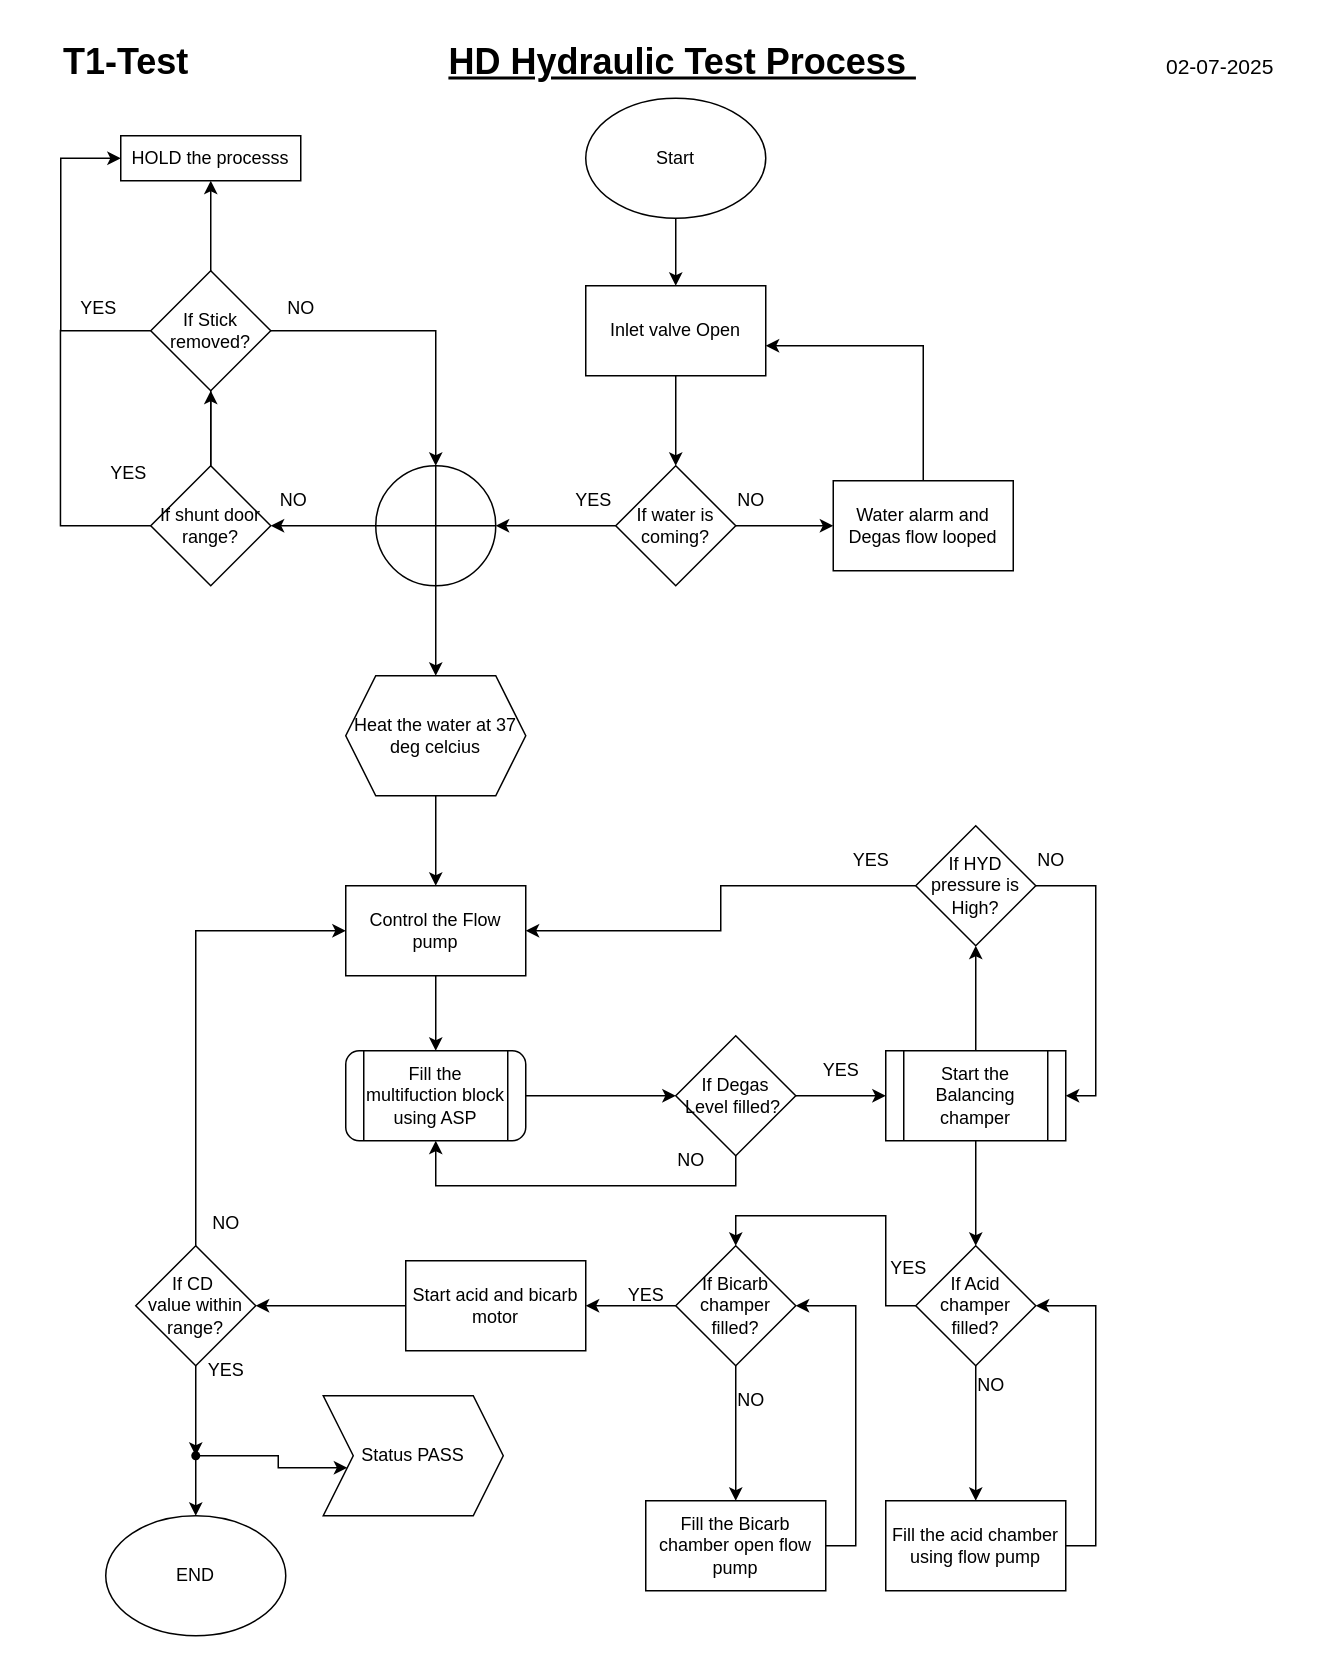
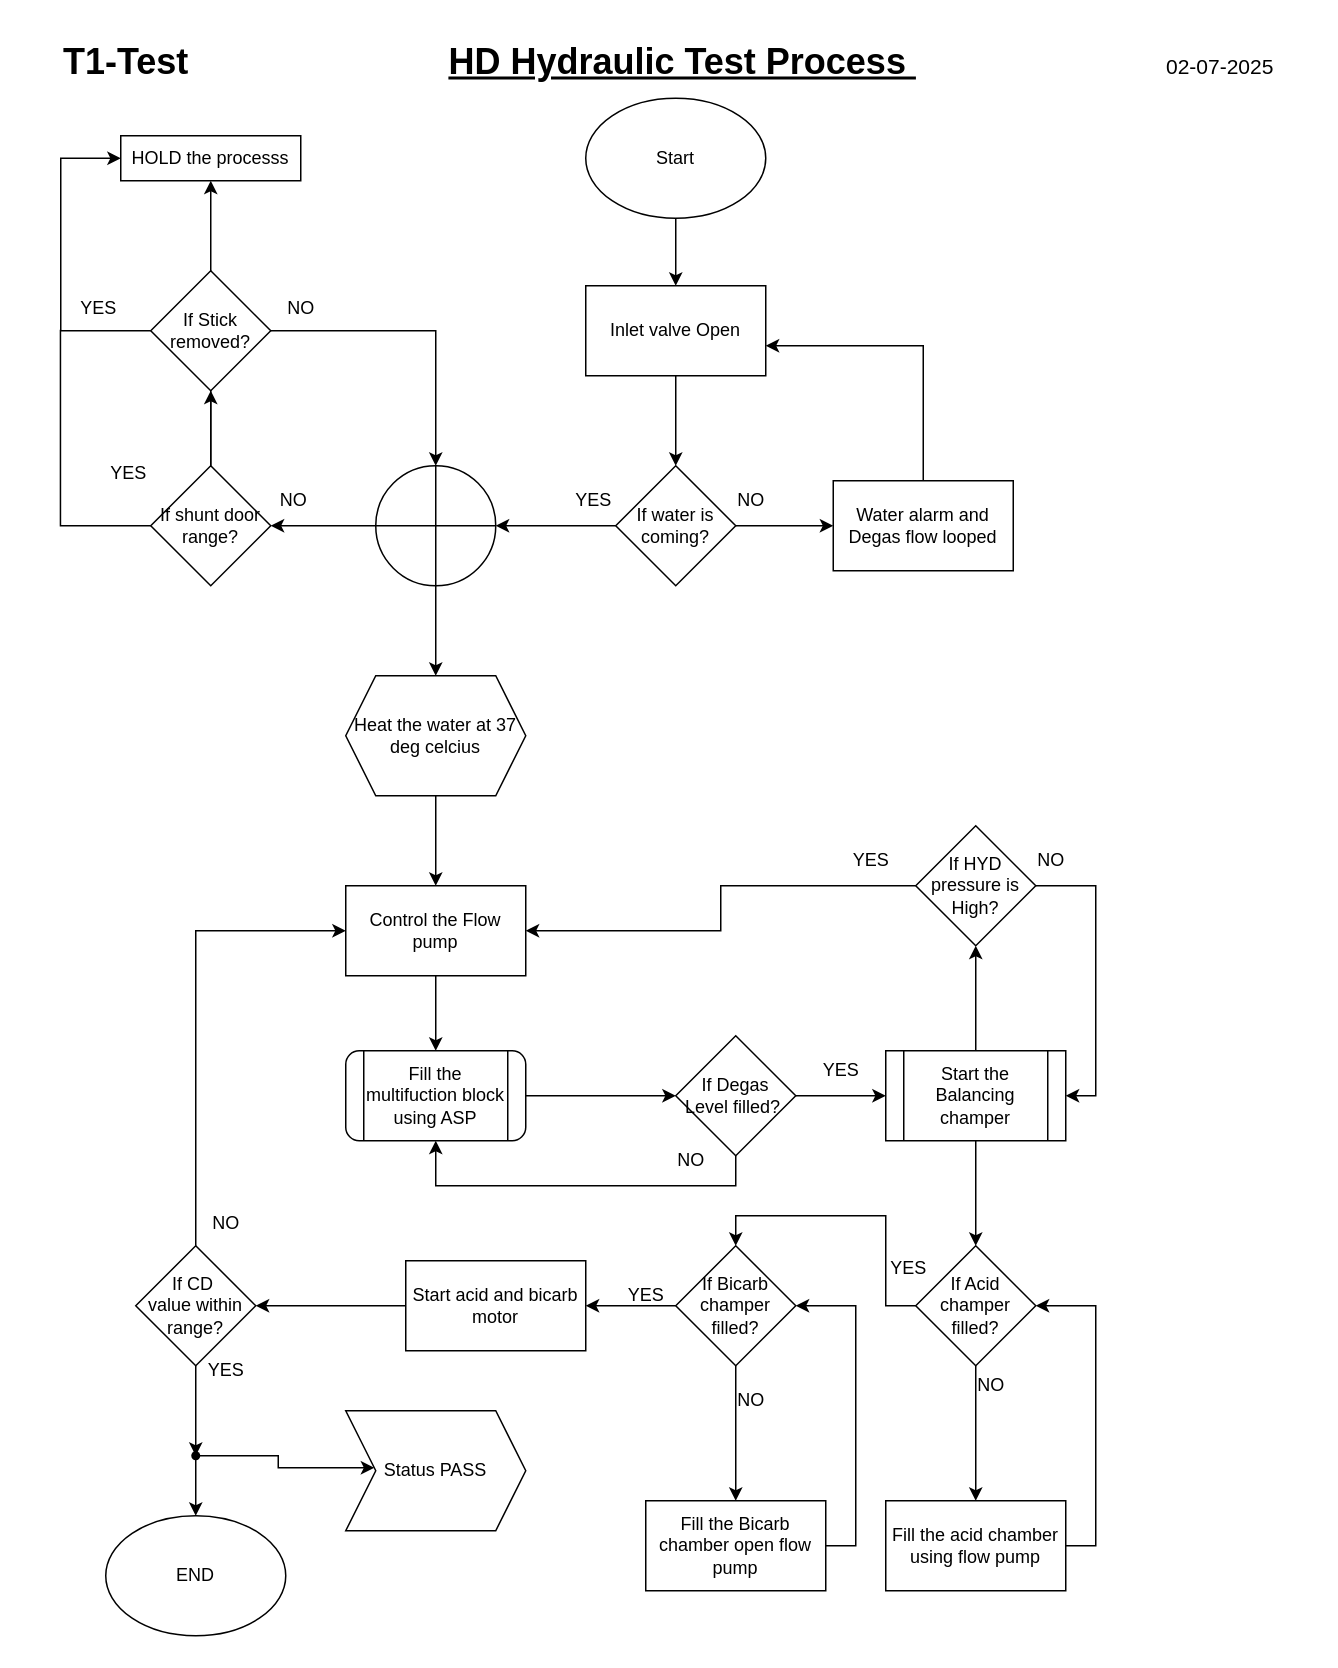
node "Status PASS": moved (413, 1456) -> (436, 1471)
